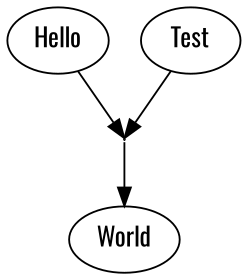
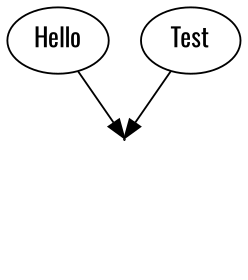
node "World": removed
